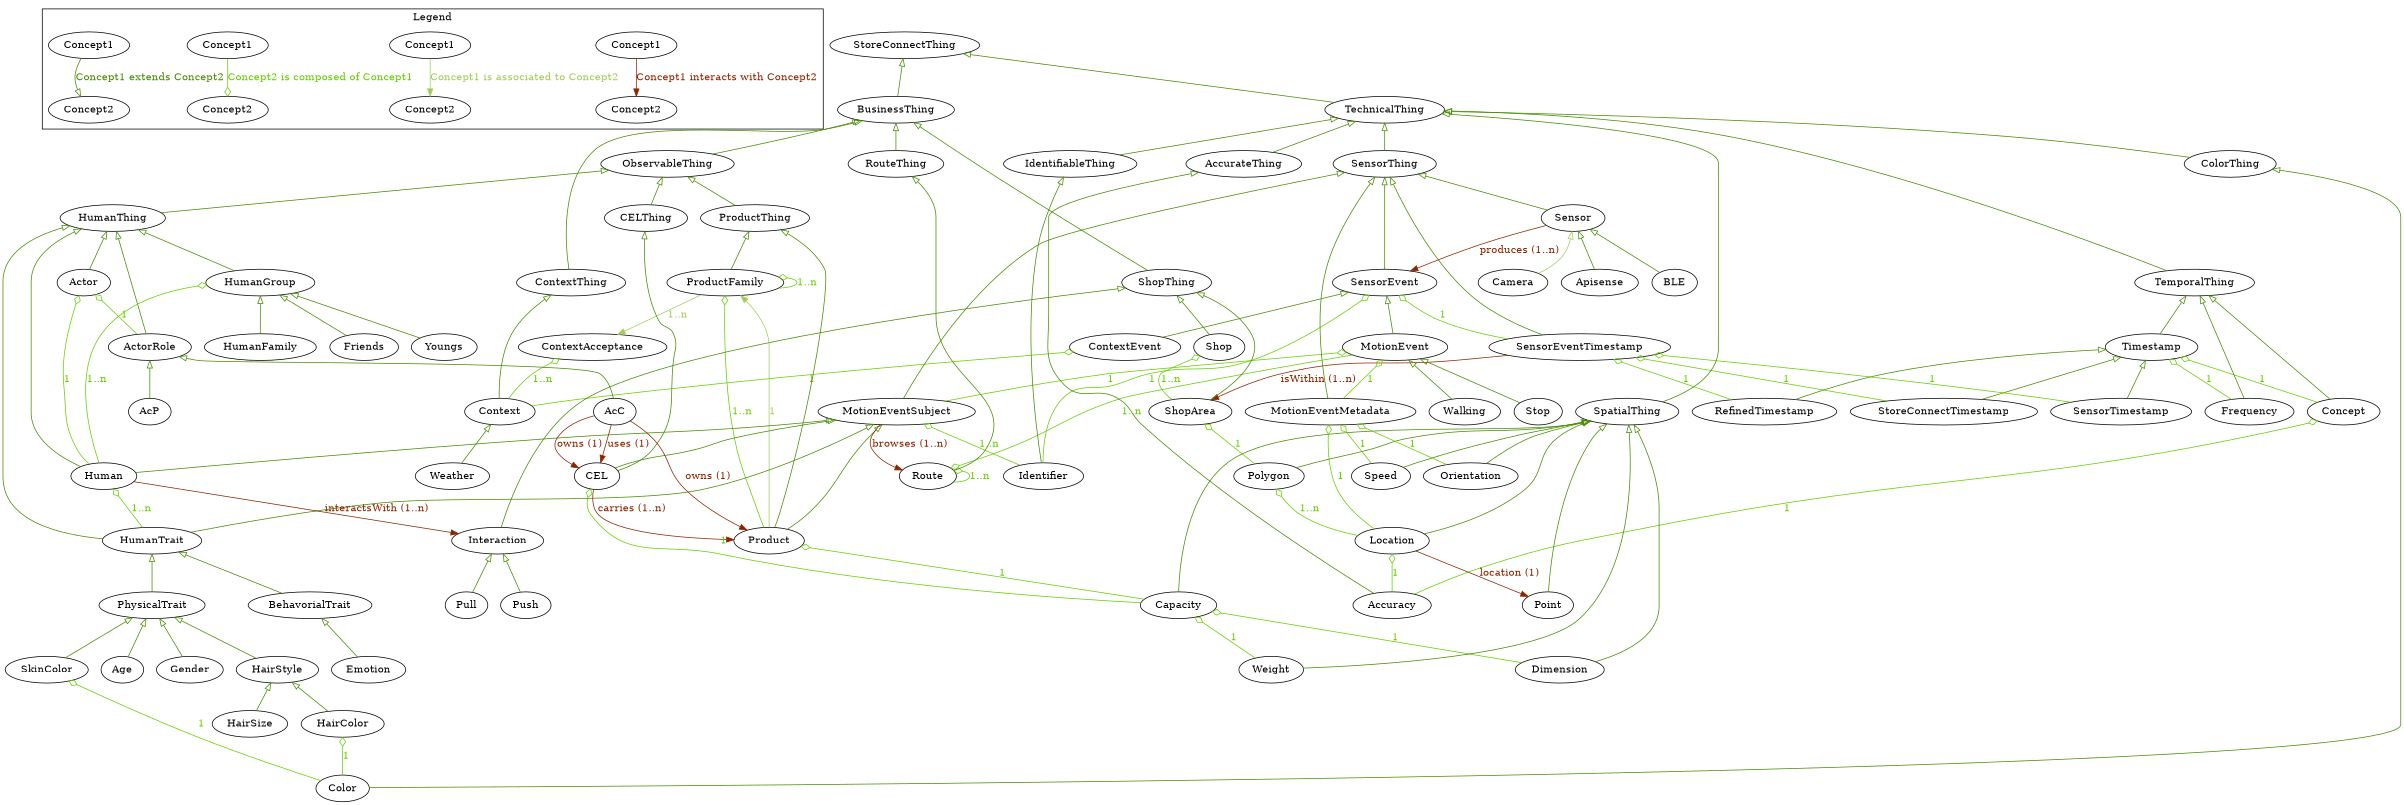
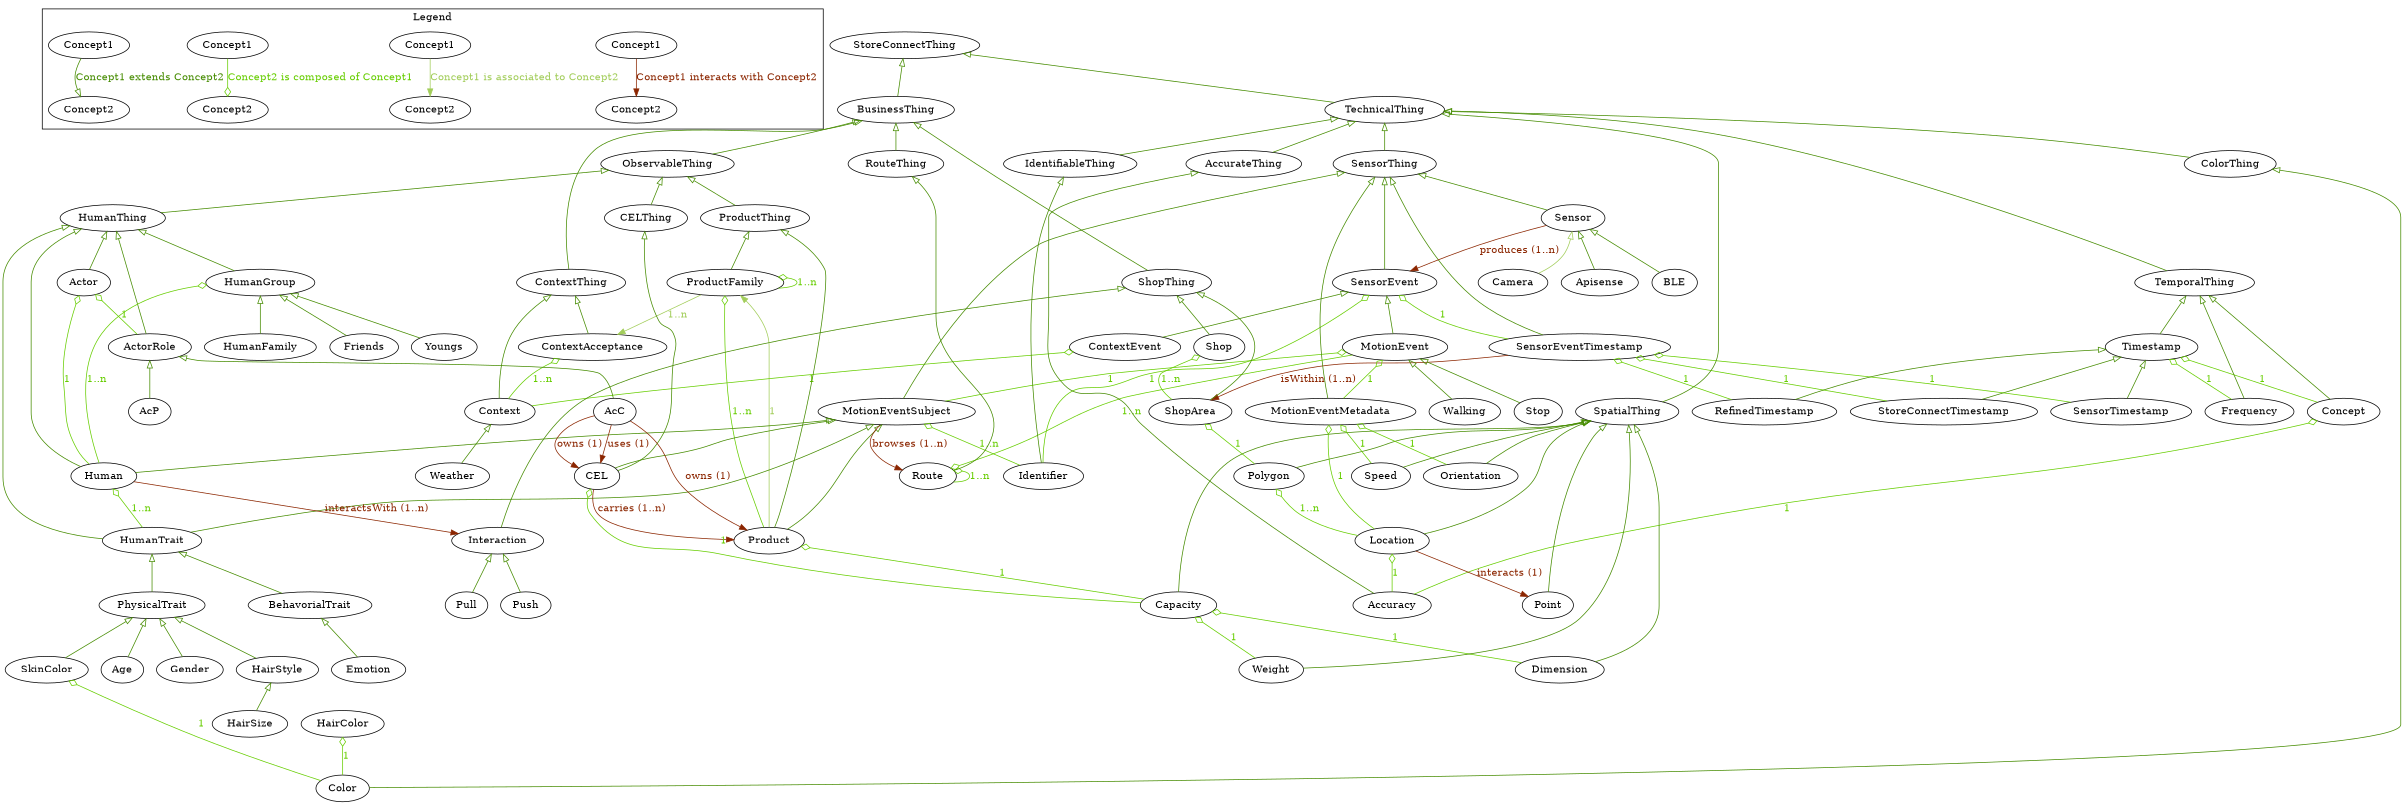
edge "ContextAcceptance" -> "ContextThing": added
edge "Location" -> "Point": label "location (1)" -> "interacts (1)"
edge "HairColor" -> "HairStyle": removed
